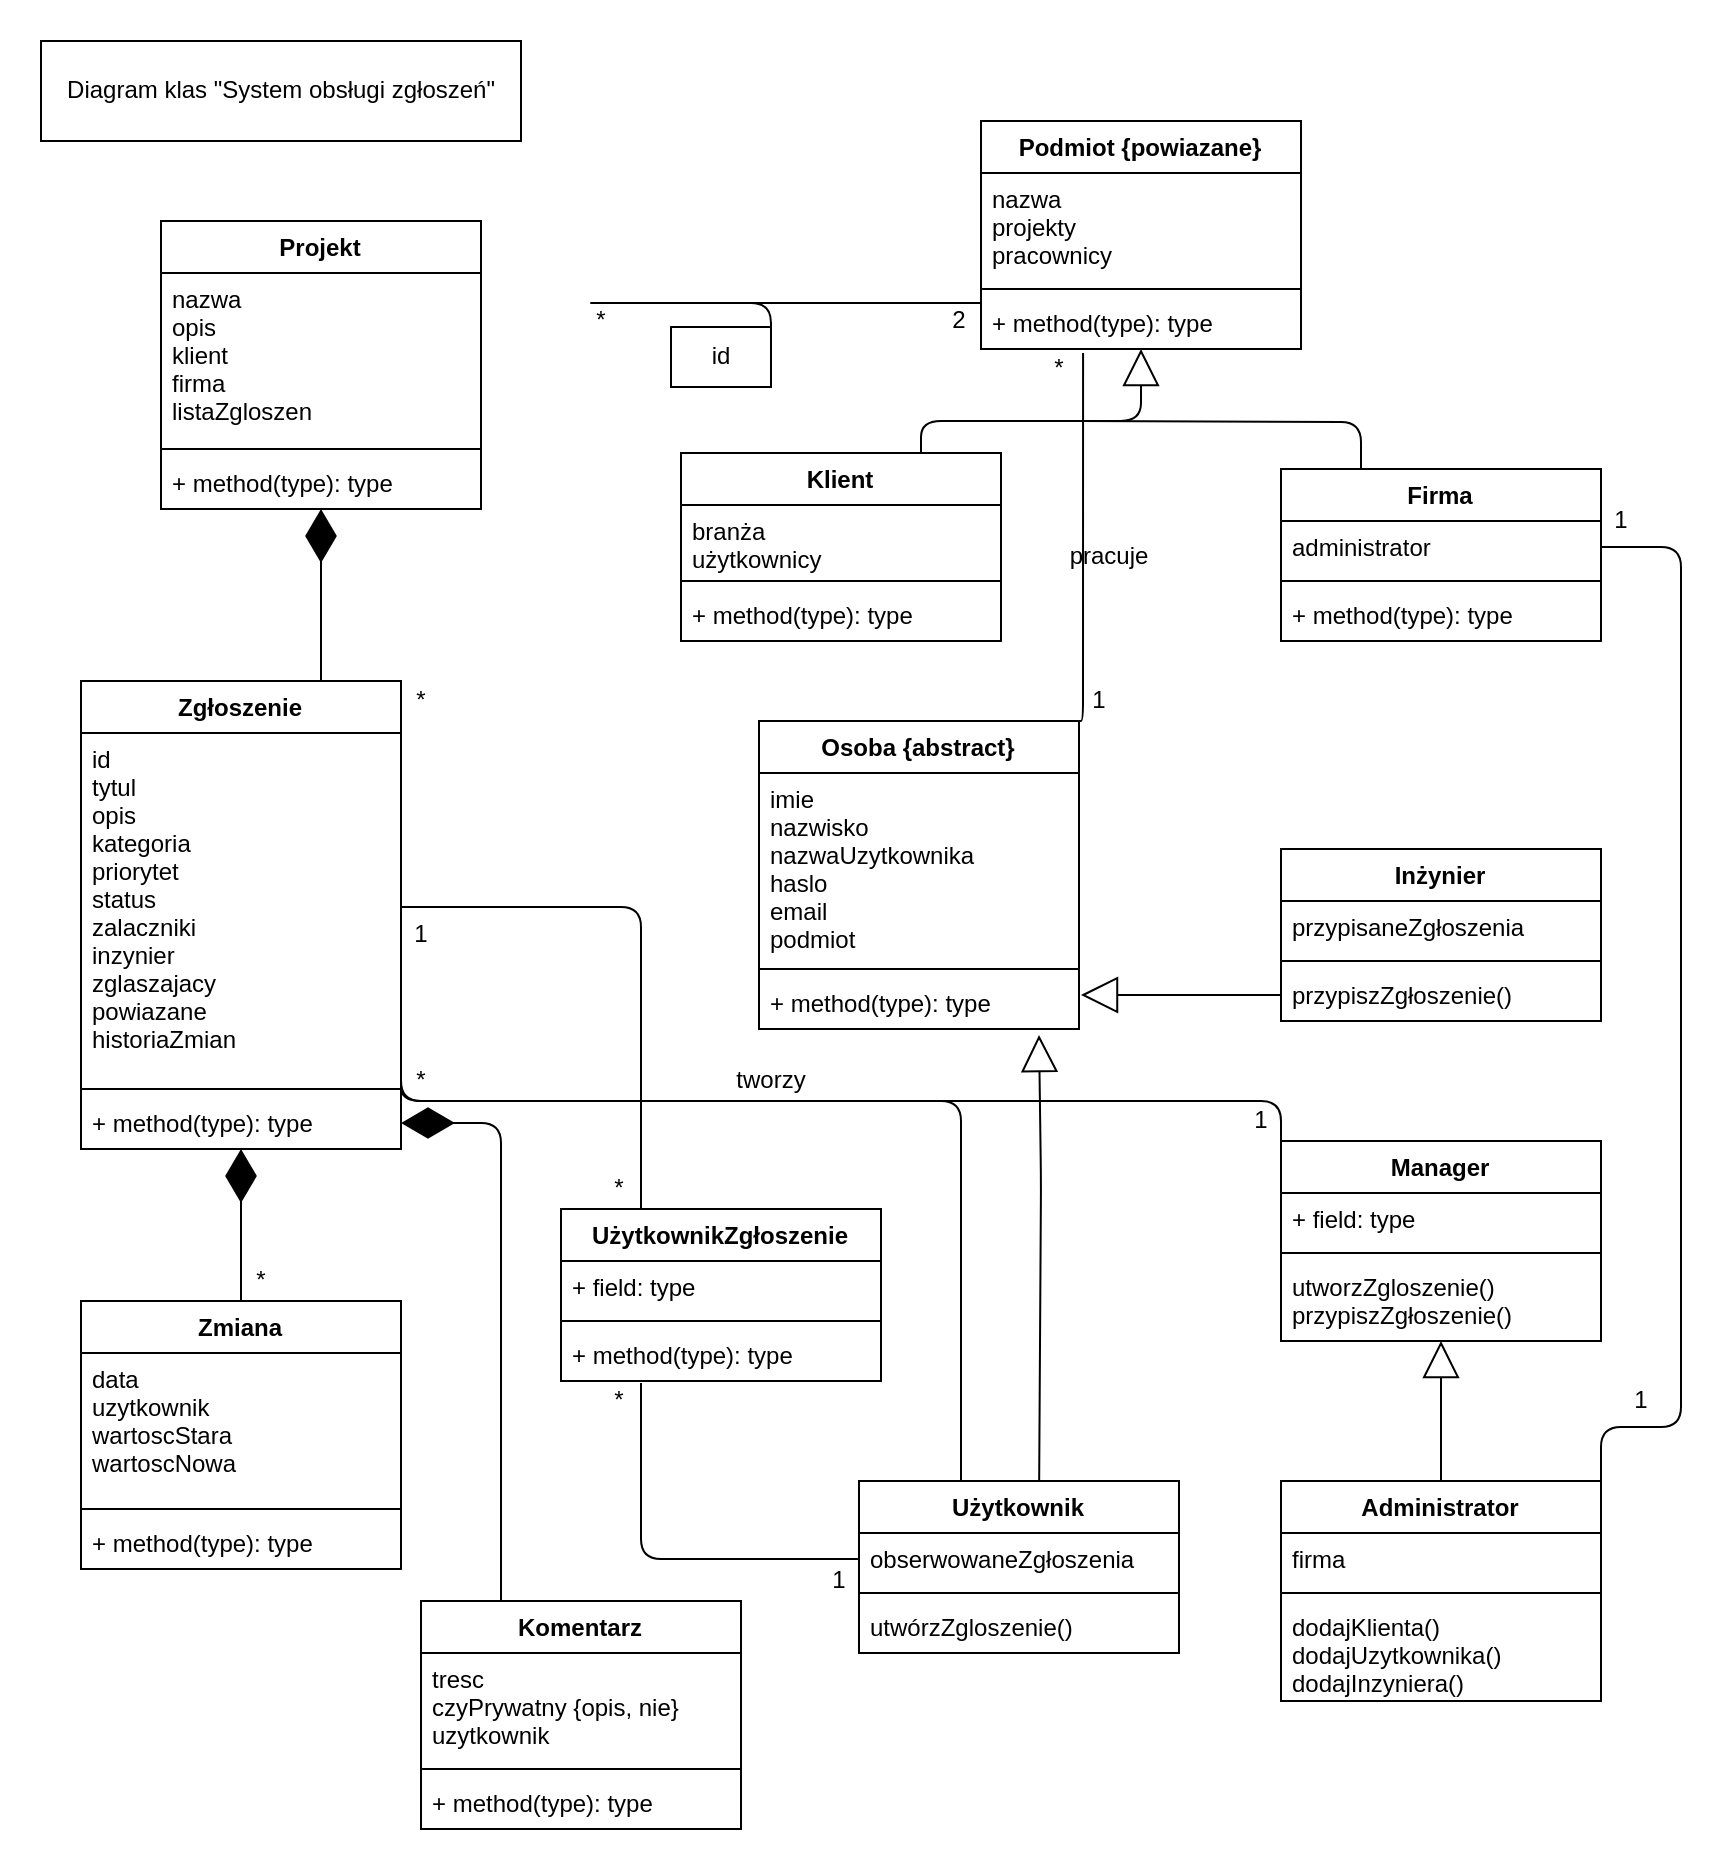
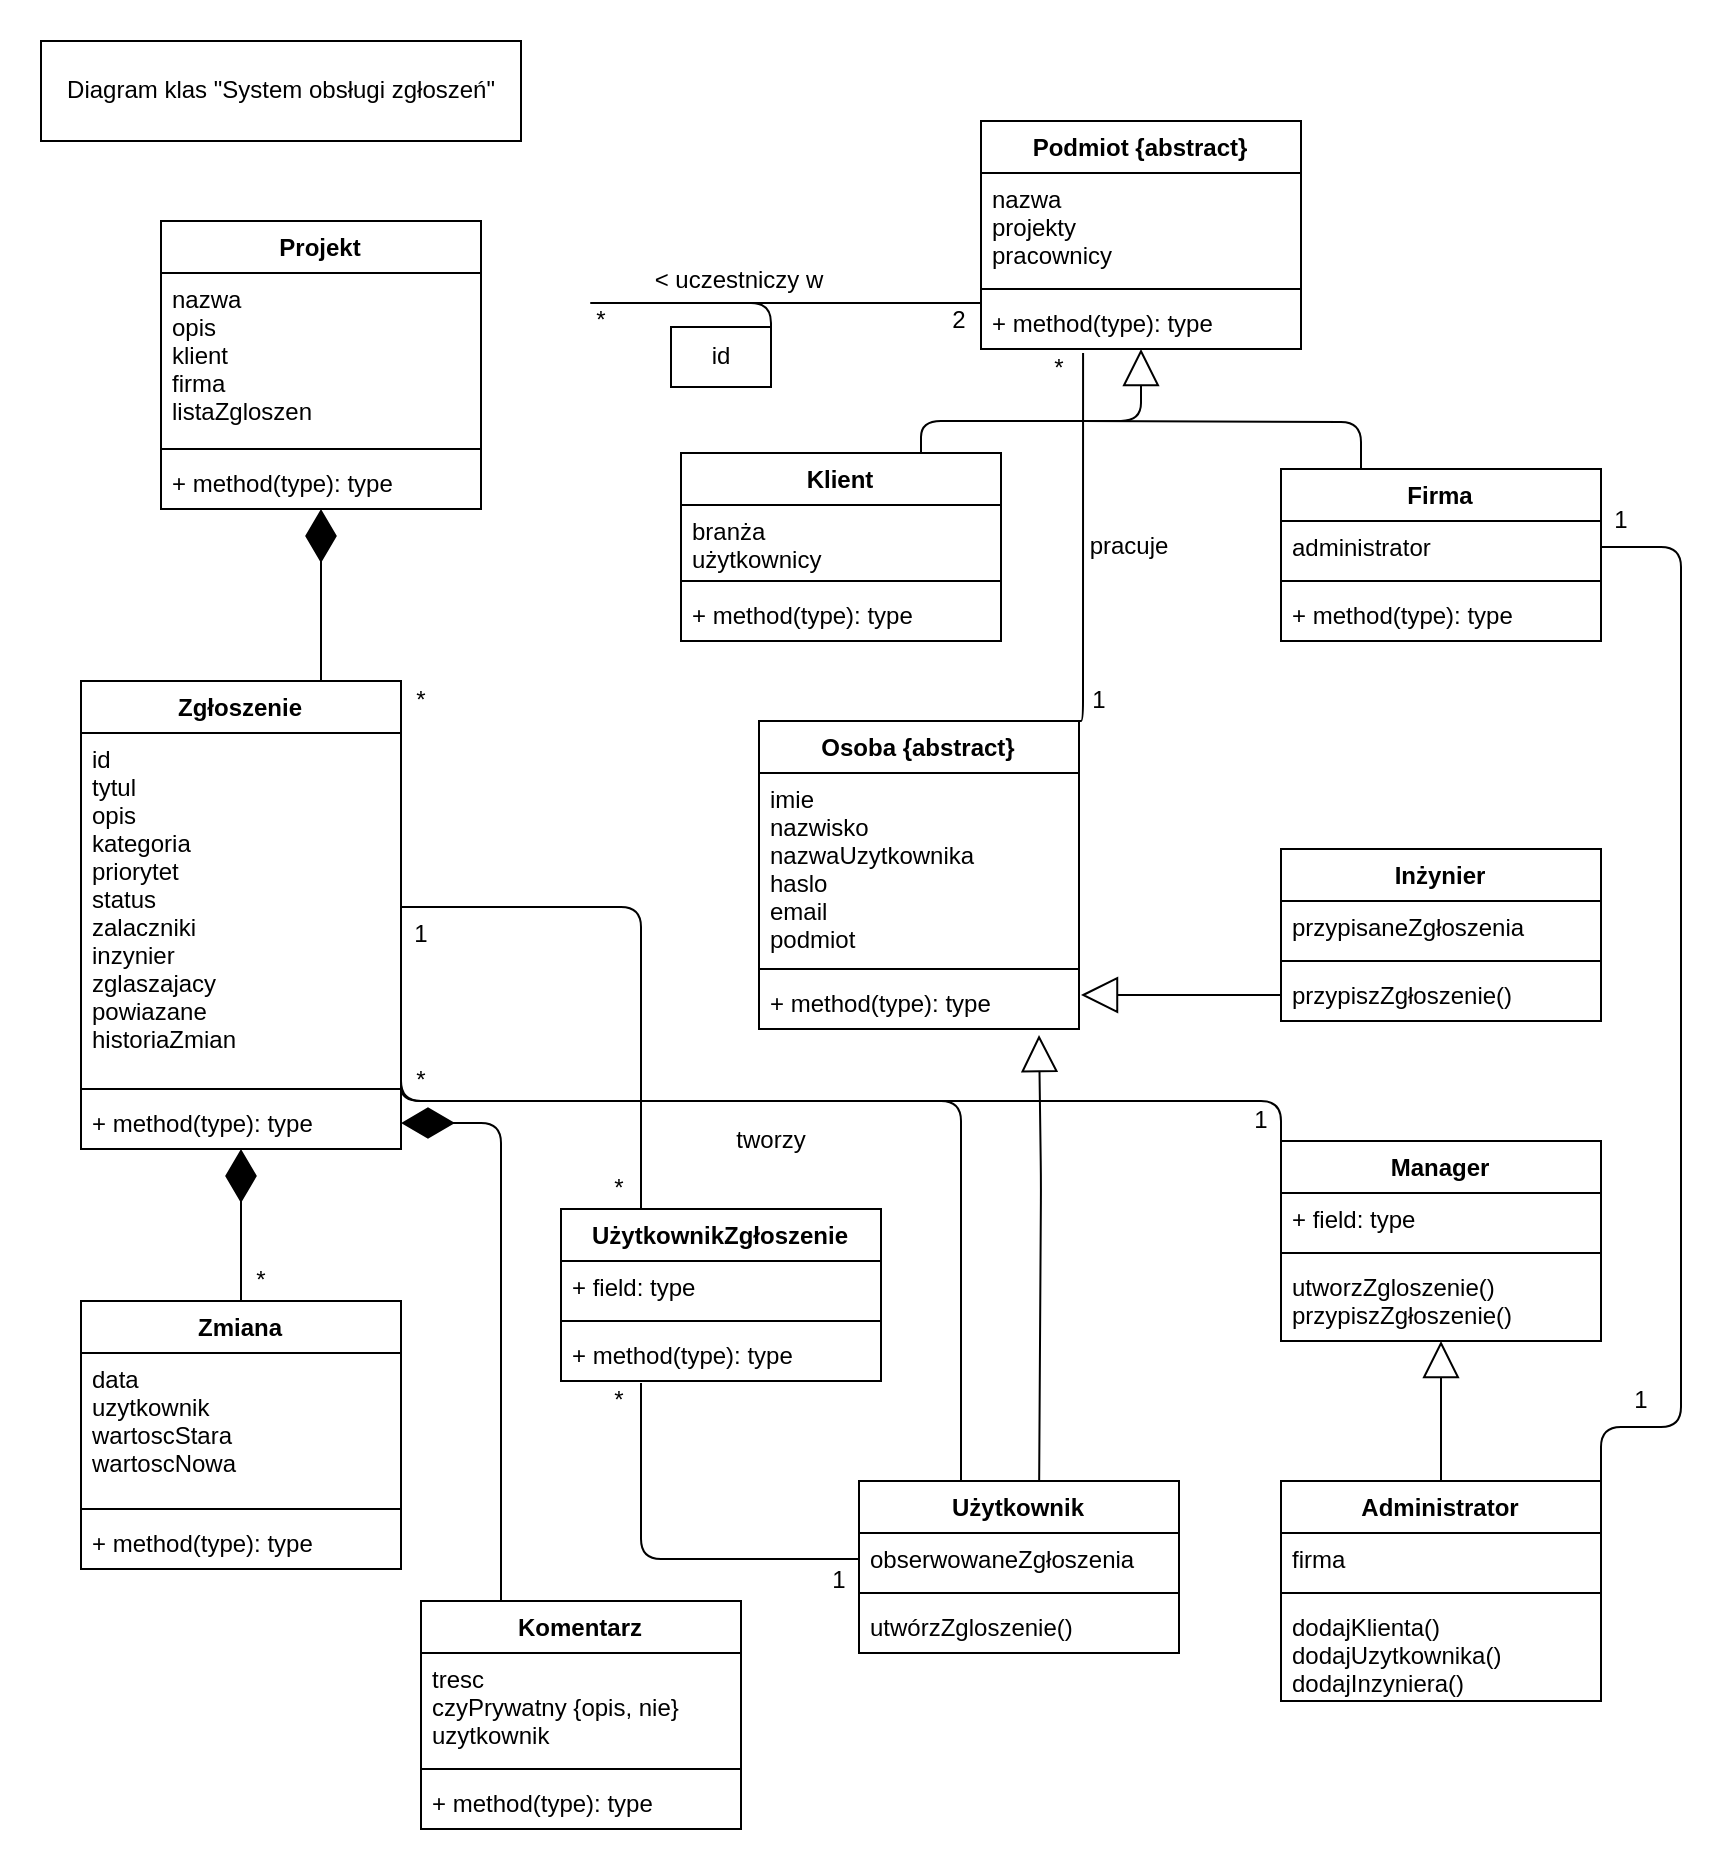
node "Podmiot {powiazane}": label "Podmiot {powiazane}" -> "Podmiot {abstract}"
node "< uczestniczy w": added
node "pracuje": moved (1109, 557) -> (1129, 547)
node "tworzy": moved (771, 1081) -> (771, 1141)
